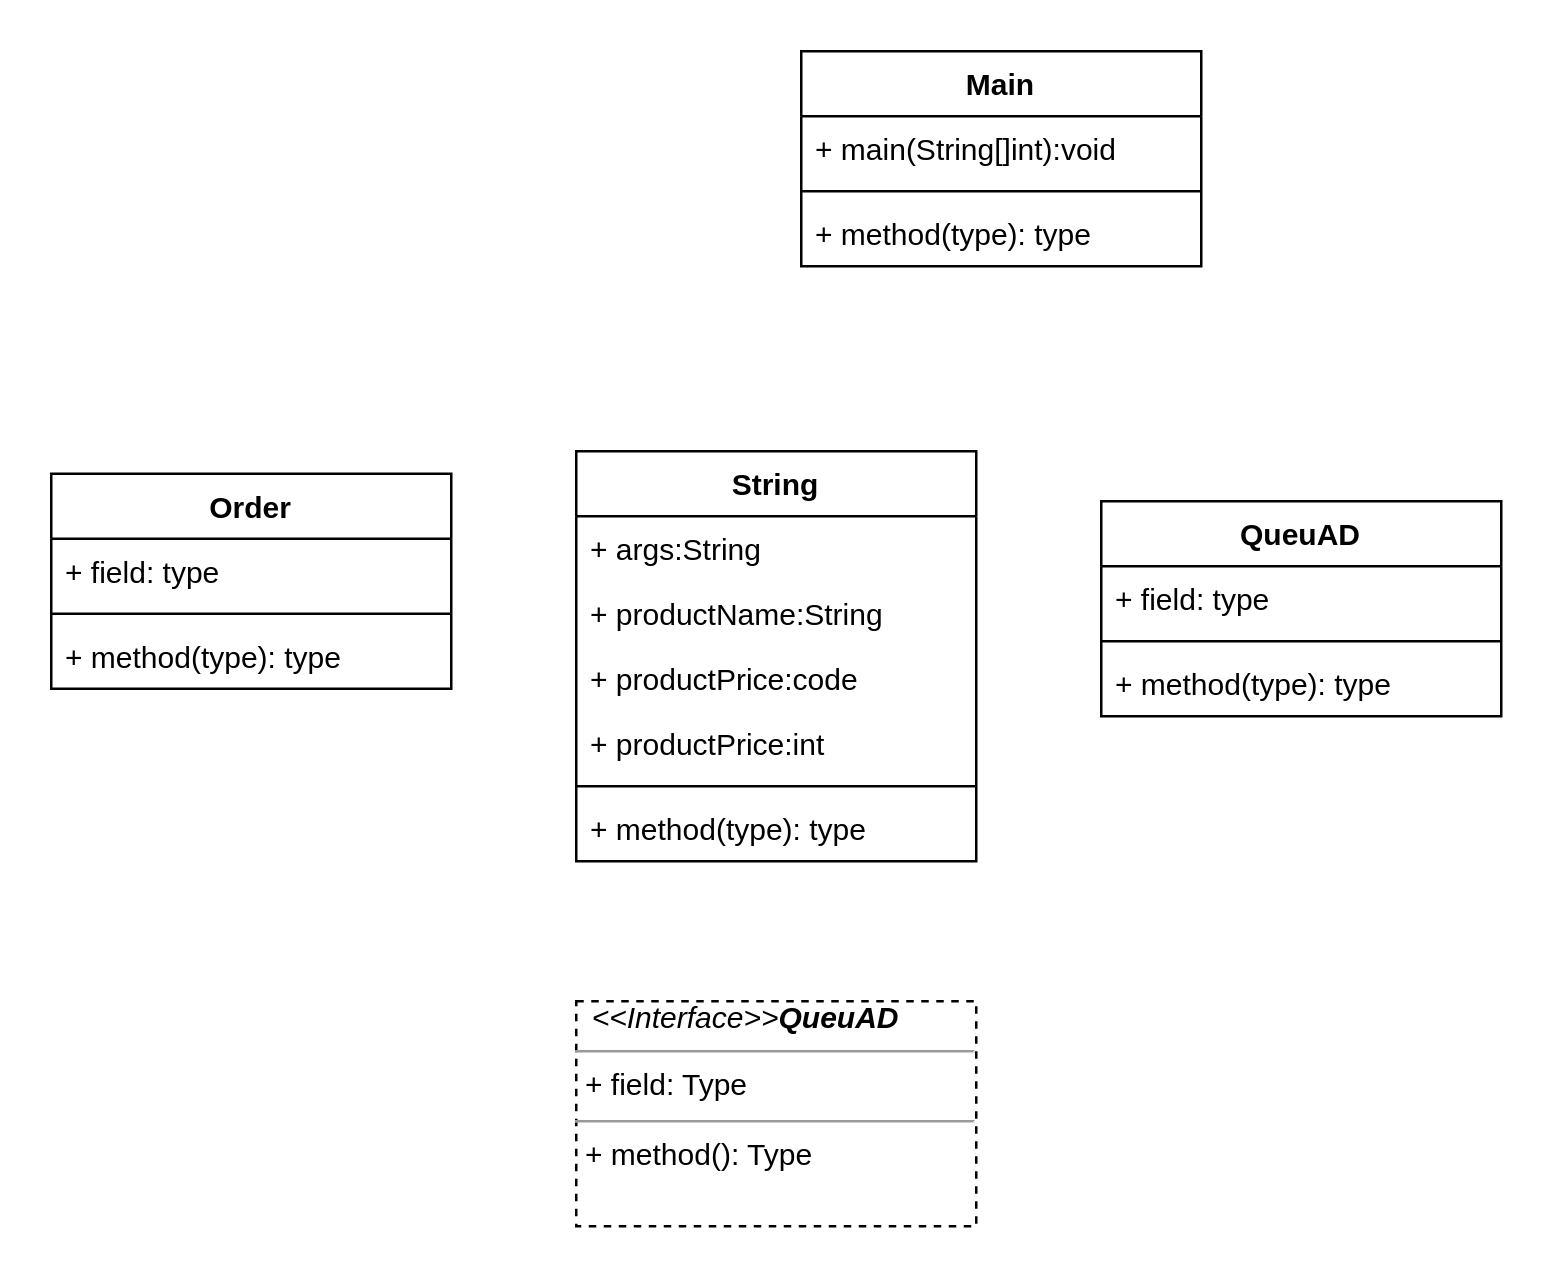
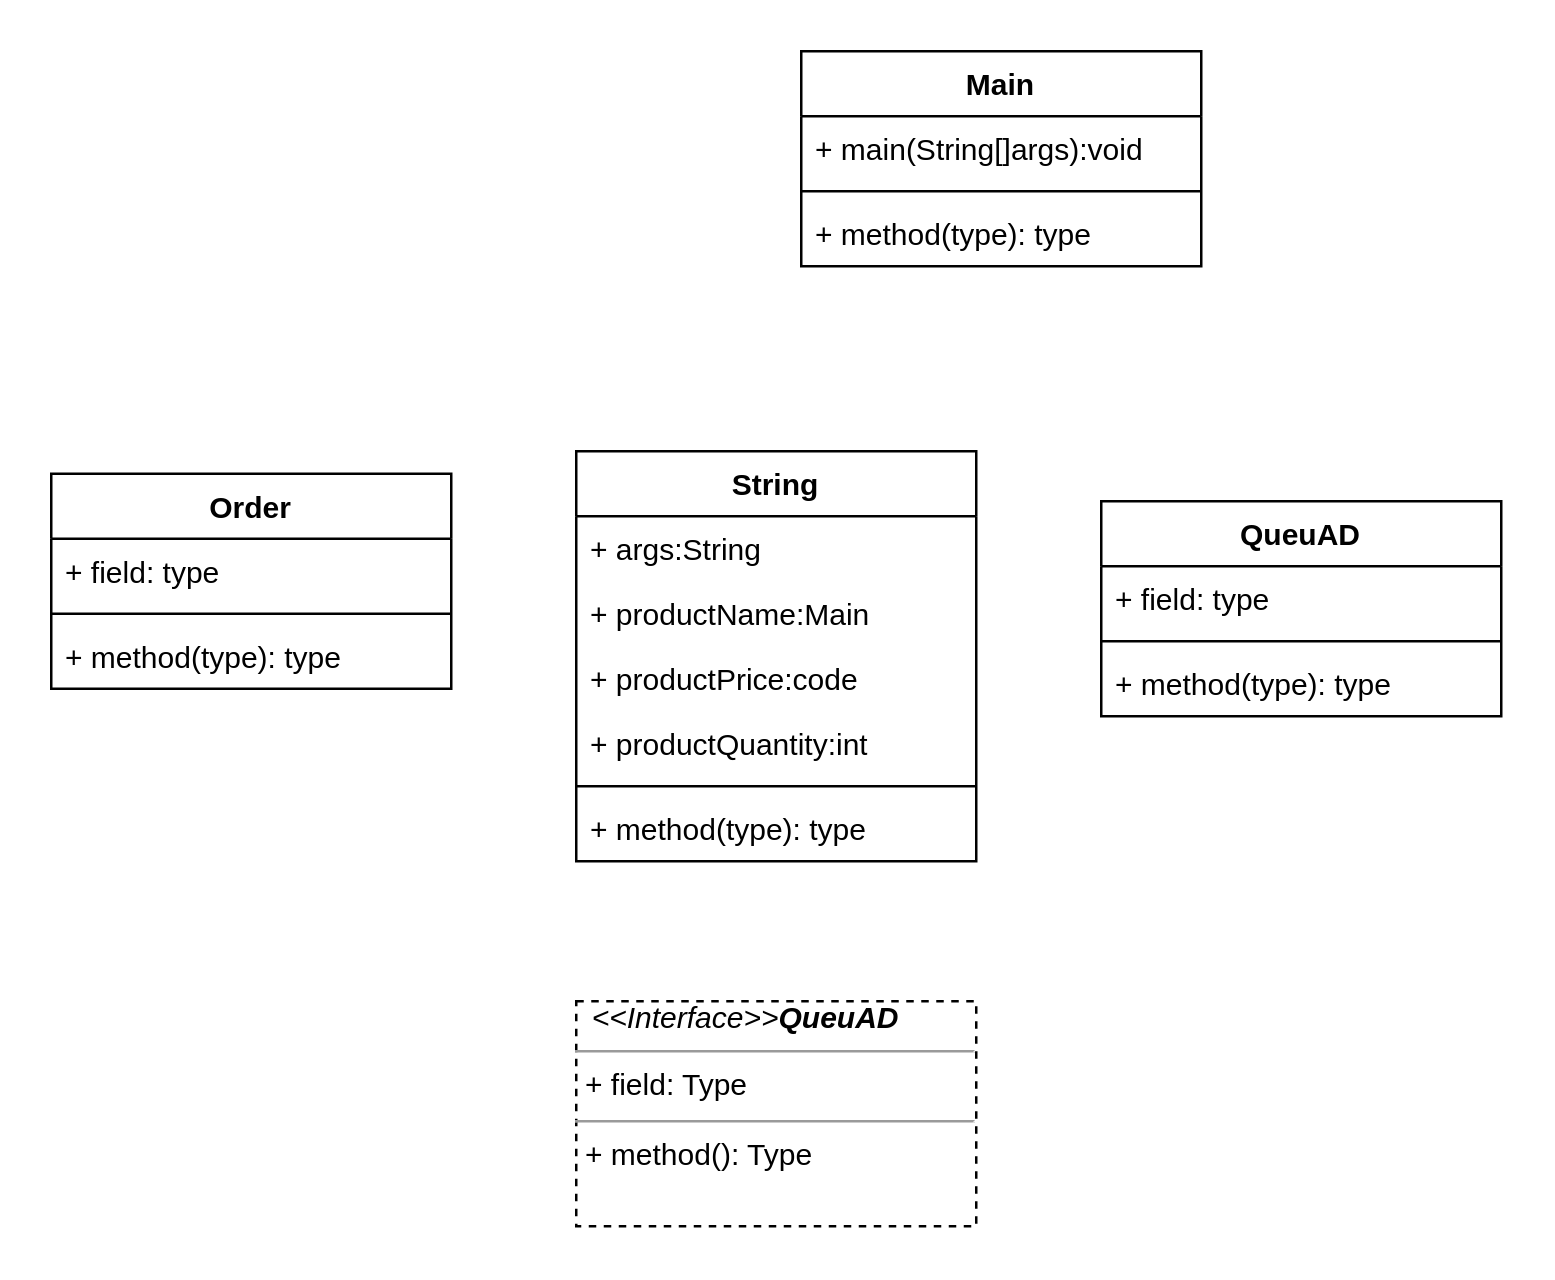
node "+ main(String[]int):void": label "+ main(String[]int):void" -> "+ main(String[]args):void"
node "+ productName:String": label "+ productName:String" -> "+ productName:Main"
node "+ productPrice:int": label "+ productPrice:int" -> "+ productQuantity:int"
